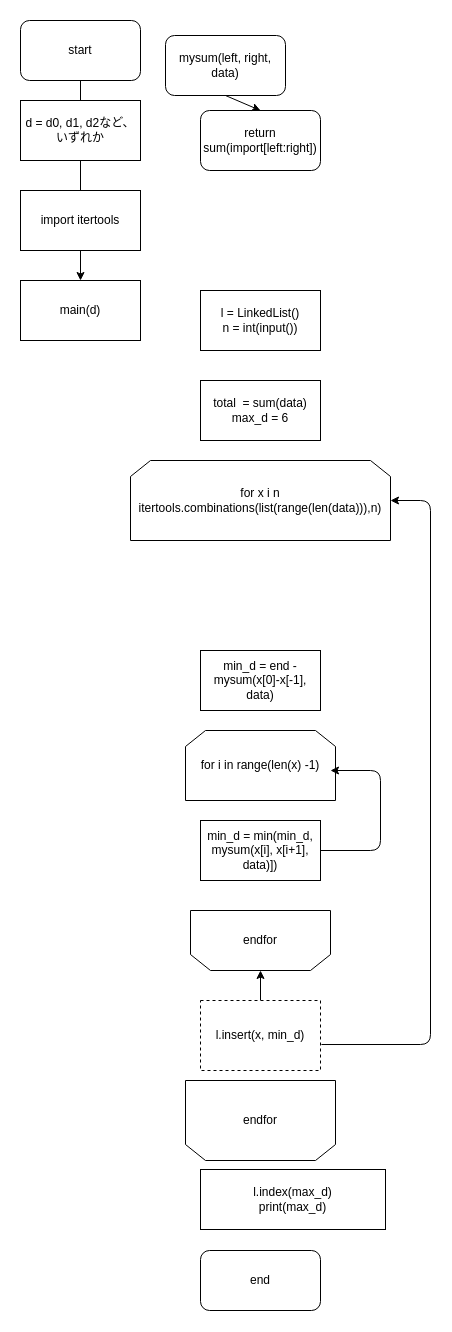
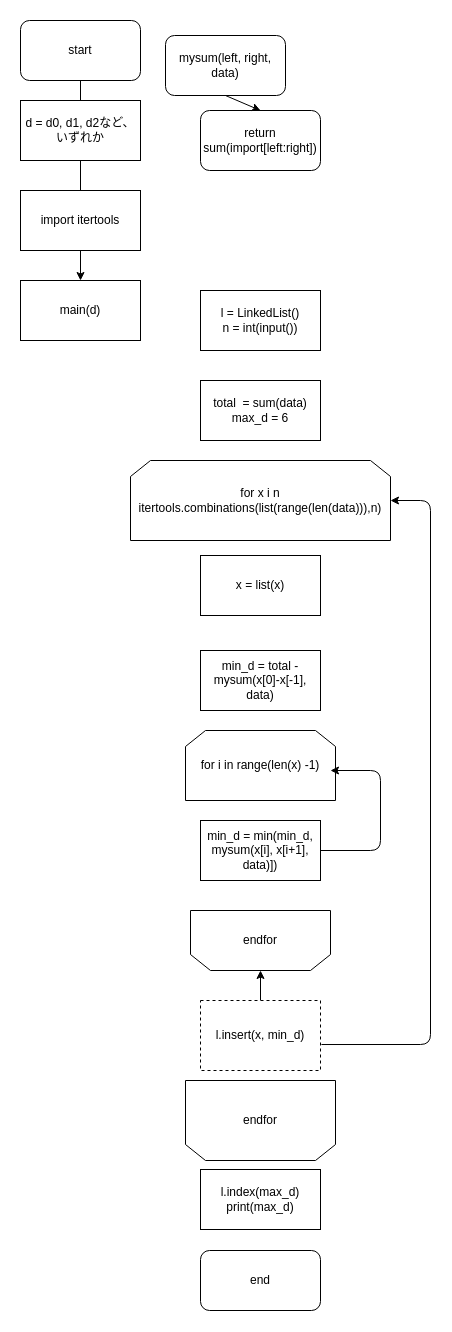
node "x = list(x)": added
node "min_d = end - mysum(x[0]-x[-1], data)": label "min_d = end - mysum(x[0]-x[-1], data)" -> "min_d = total - mysum(x[0]-x[-1], data)"
node "l.index(max_d) print(max_d)": size 185x60 -> 120x60
